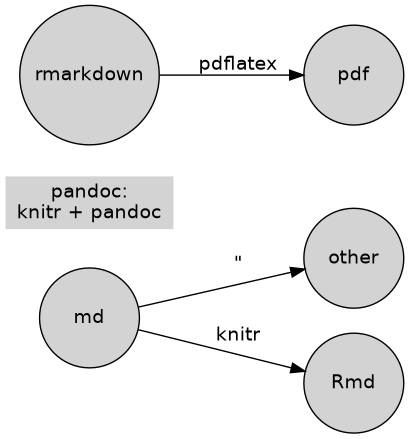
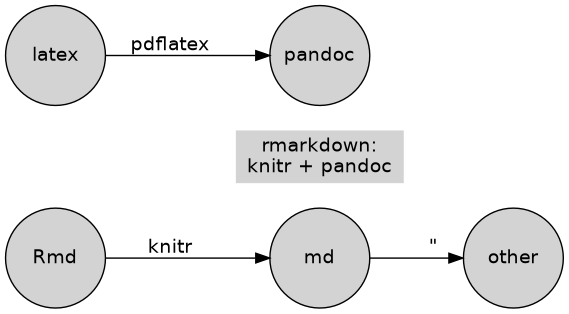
node "rmarkdown": label "rmarkdown" -> "latex"
node "pdf": label "pdf" -> "pandoc"
node "pandoc: knitr + pandoc": label "pandoc: knitr + pandoc" -> "rmarkdown: knitr + pandoc"
edge "md" -> "Rmd": reversed
